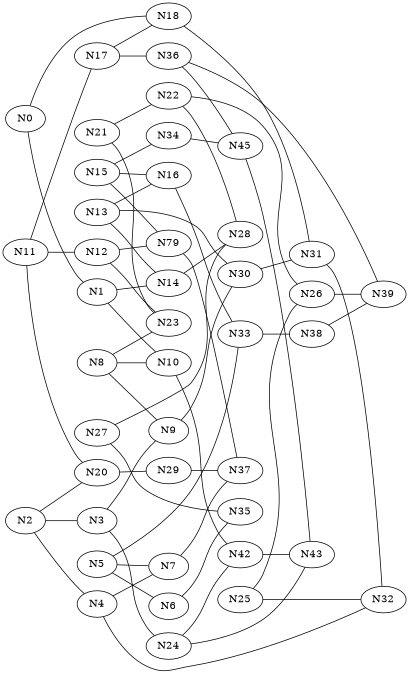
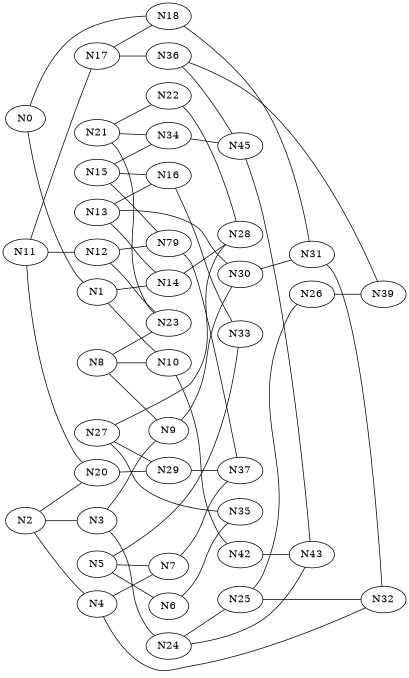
edge "N21" -- "N34": added
edge "N22" -- "N26": removed
node "N38": removed
edge "N27" -- "N29": added
edge "N42" -- "N24": now "N25" -- "N24"
